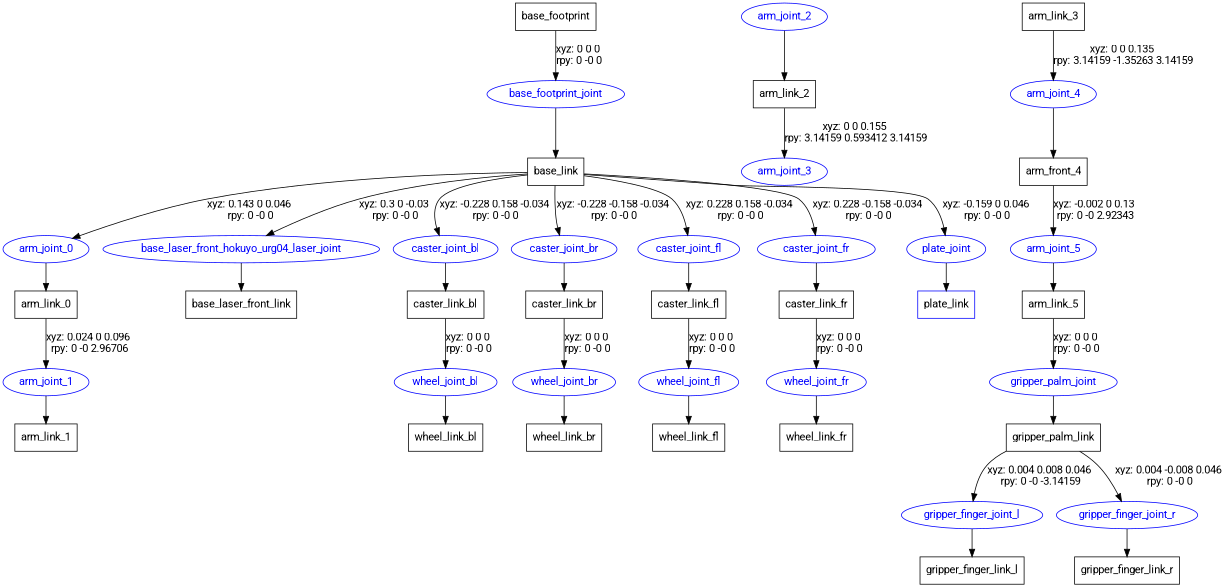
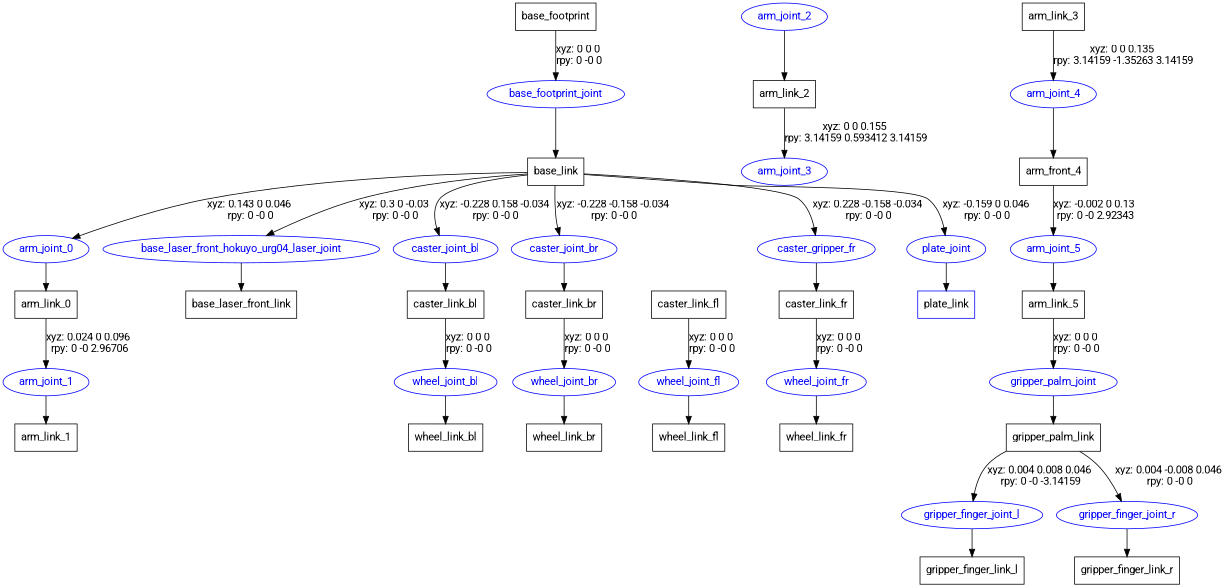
node "caster_joint_fl": removed
node "caster_joint_fr": label "caster_joint_fr" -> "caster_gripper_fr"
